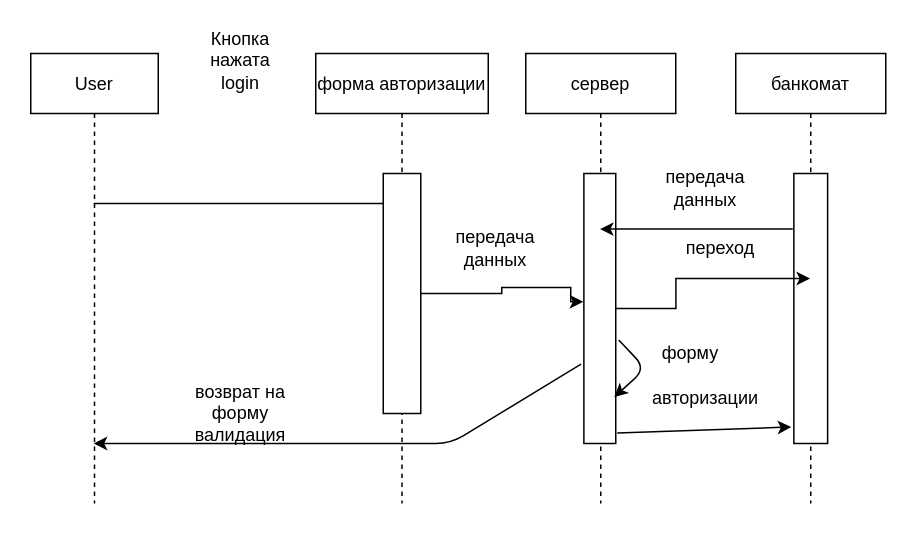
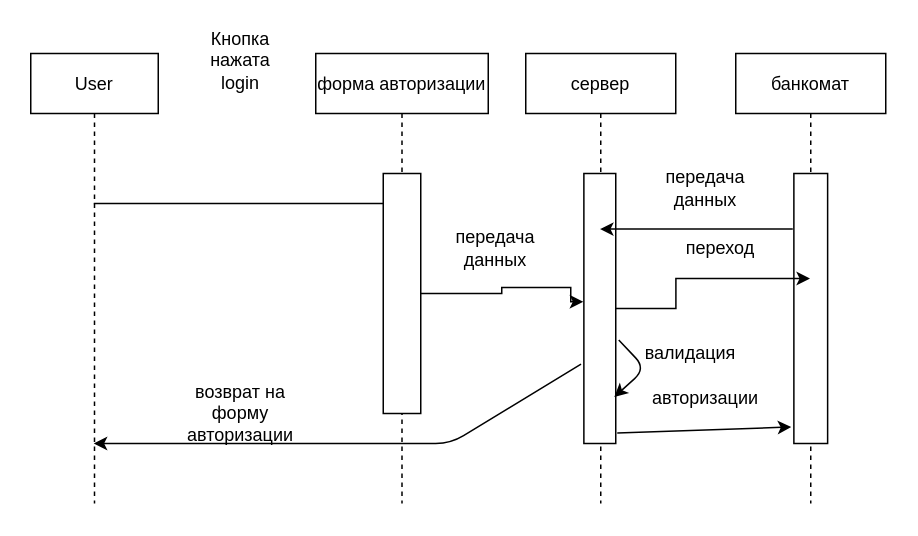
node "форму": label "форму" -> "валидация"
node "возврат на форму валидация": label "возврат на форму валидация" -> "возврат на форму авторизации"
